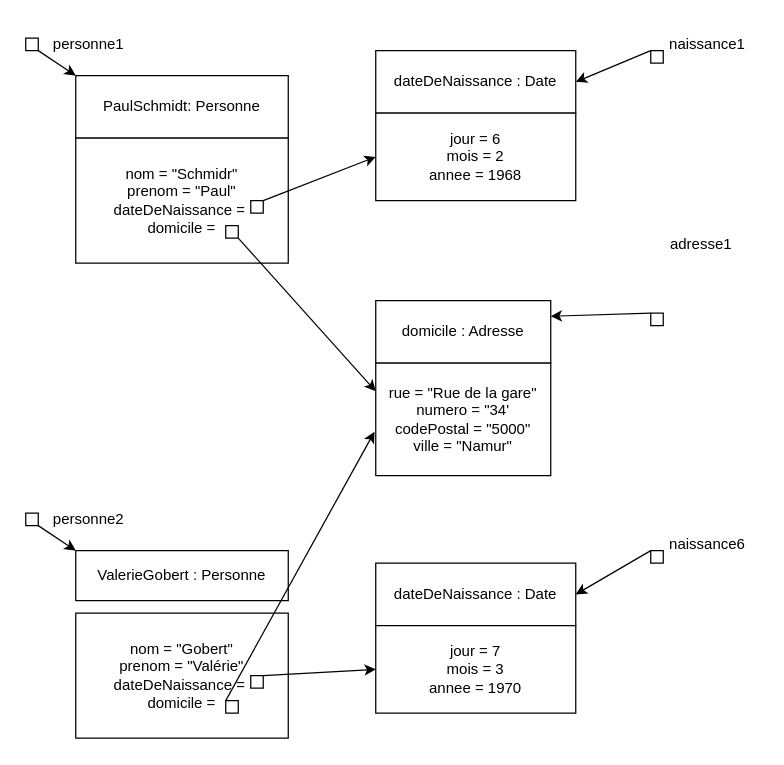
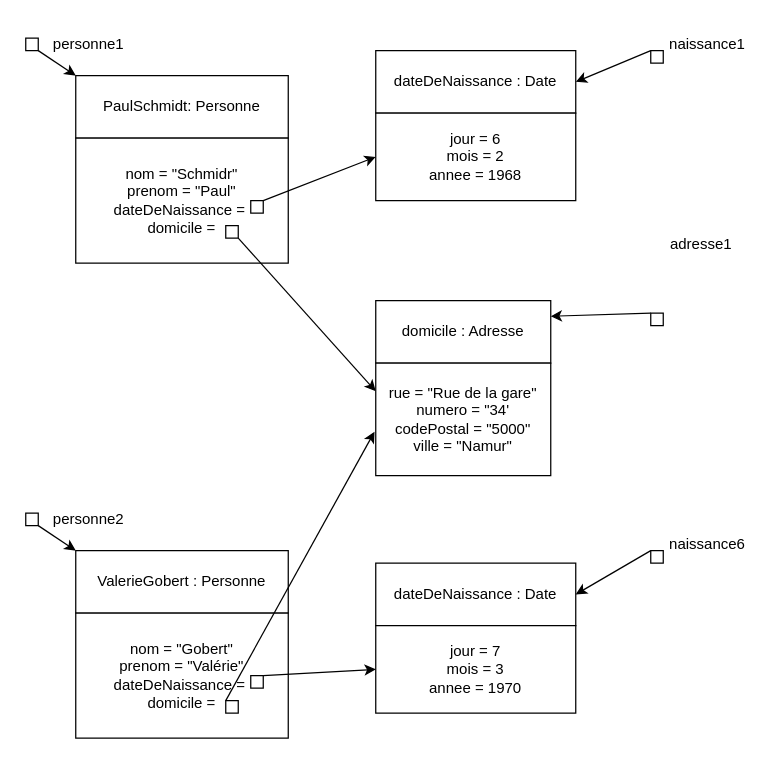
node "ValerieGobert : Personne": size 213x50 -> 213x63
